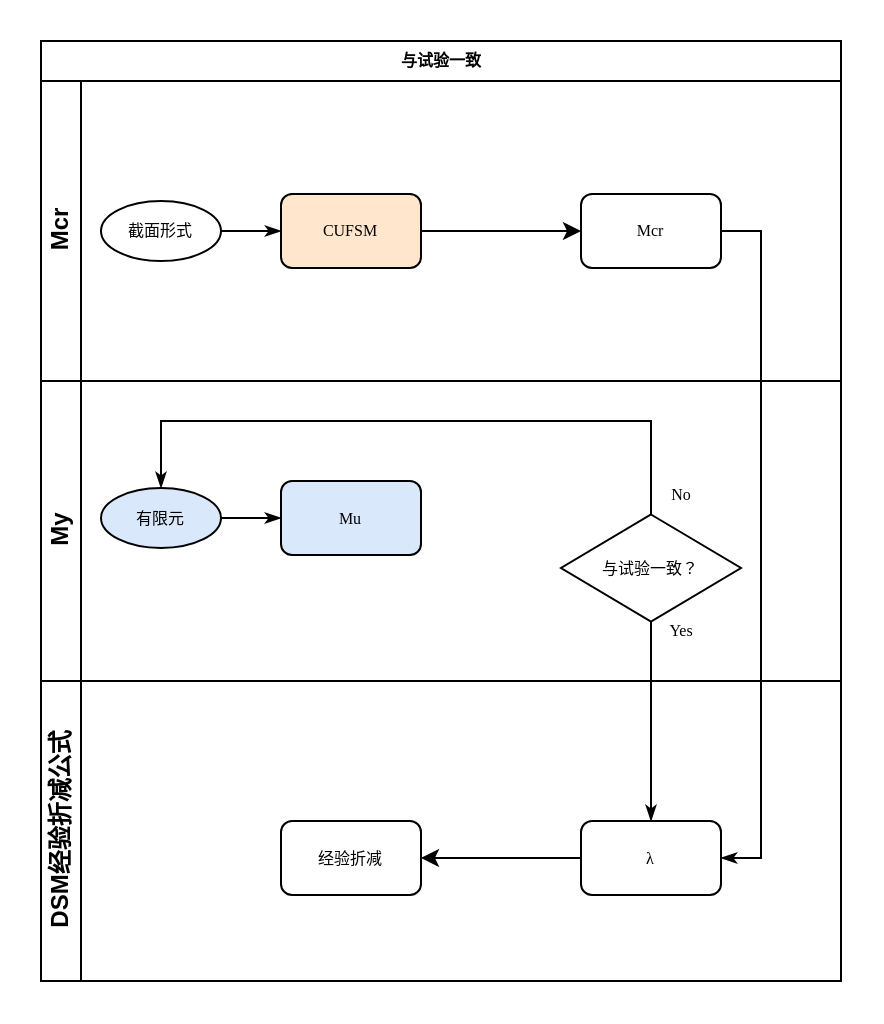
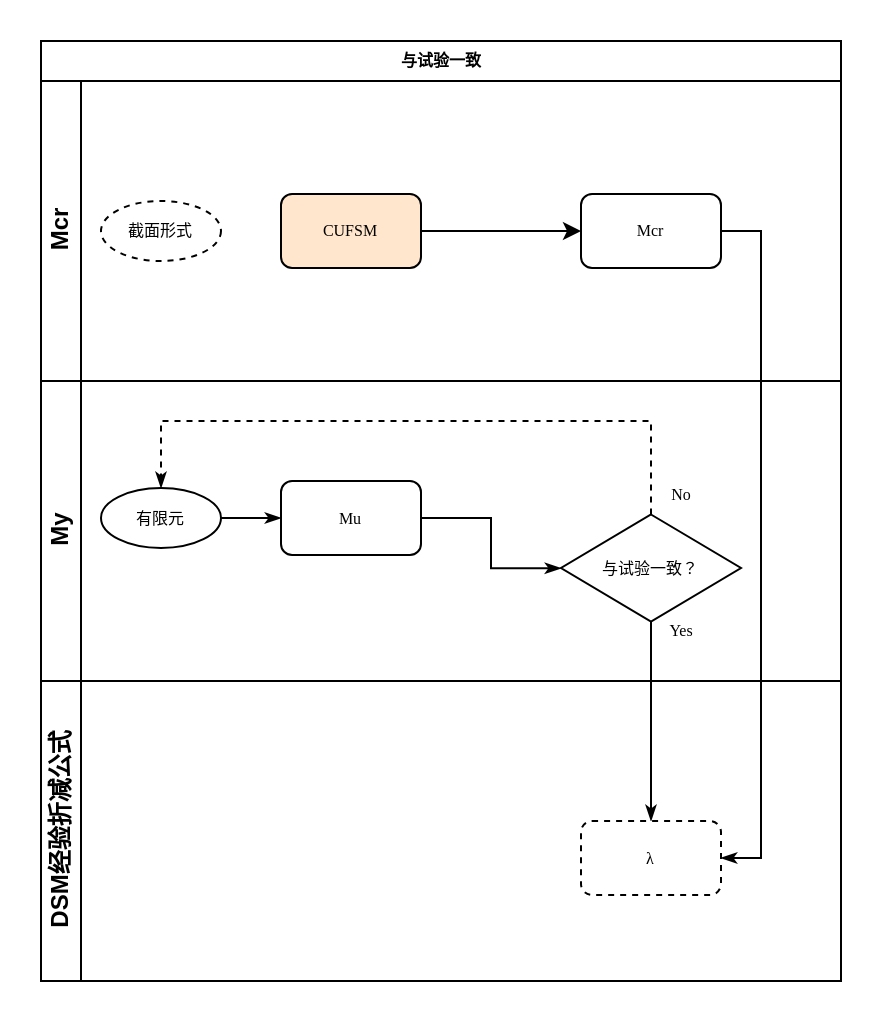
node "截面形式": style solid -> dashed
edge "截面形式" -> "CUFSM": removed
edge "与试验一致？" -> "有限元": style solid -> dashed
node "有限元": fillcolor #dae8fc -> #ffffff
node "Mu": fillcolor #dae8fc -> #ffffff
edge "Mu" -> "与试验一致？": added
node "经验折减": removed
edge "λ" -> "经验折减": removed
node "λ": style solid -> dashed
